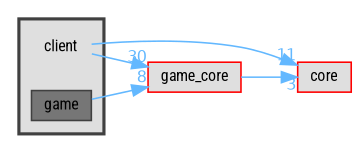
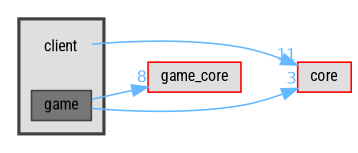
edge "client" -> "game_core": removed
edge "game_core" -> "core": now "game" -> "core"
